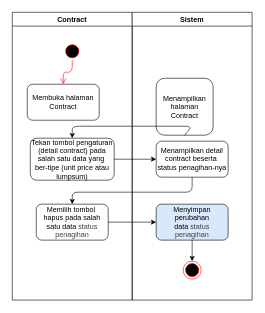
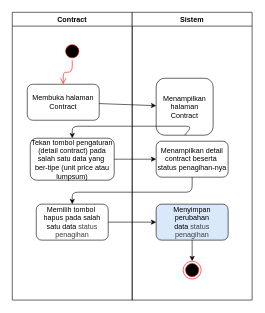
edge "Membuka halaman Contract" -> "Menampilkan halaman Contract": added
